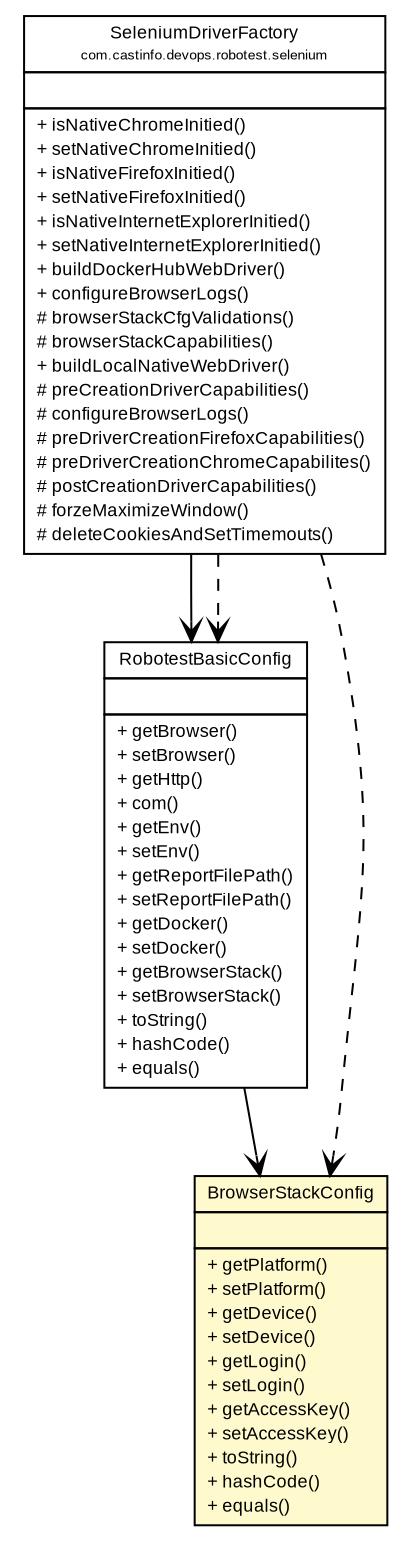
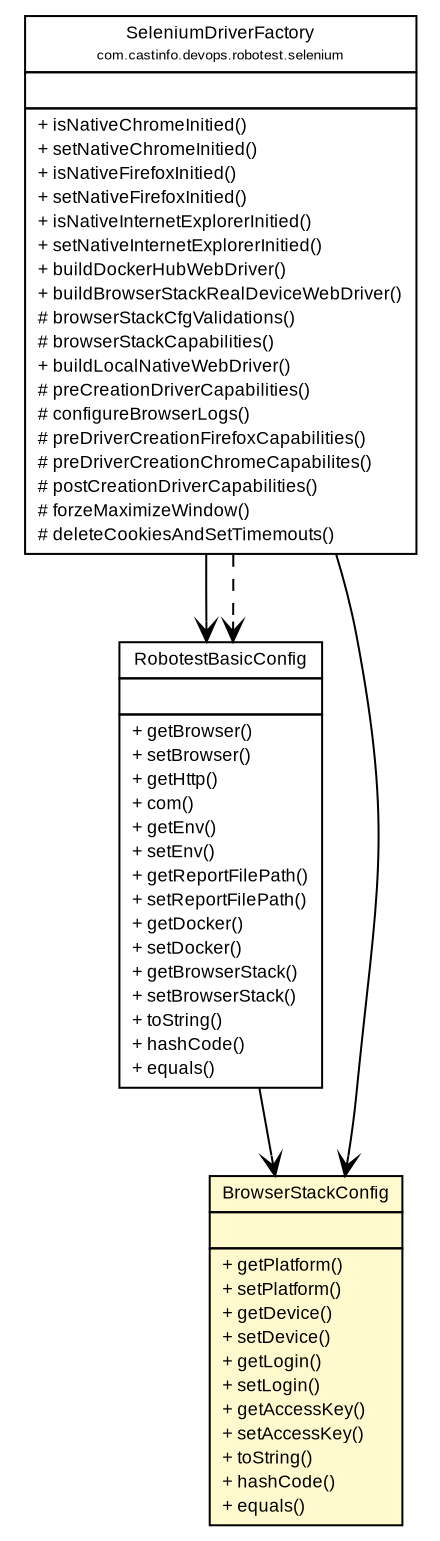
node "SeleniumDriverFactory": text "+ configureBrowserLogs()" -> "+ buildBrowserStackRealDeviceWebDriver()"
edge "SeleniumDriverFactory" -> "BrowserStackConfig": style dashed -> solid
